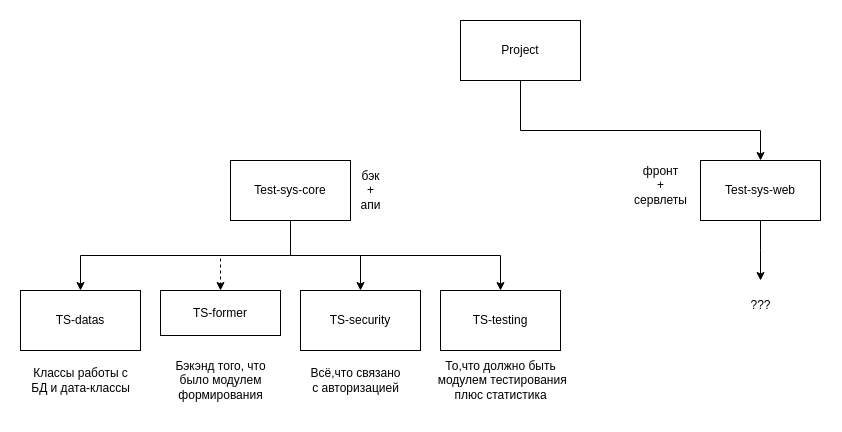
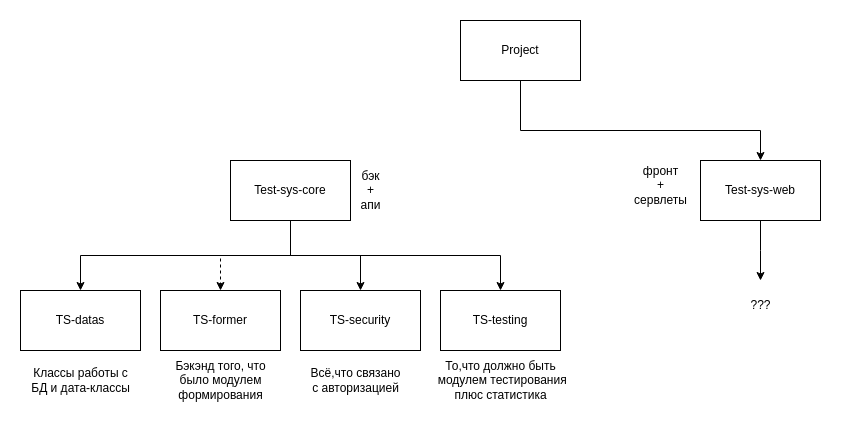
node "TS-former": size 120x45 -> 120x60
